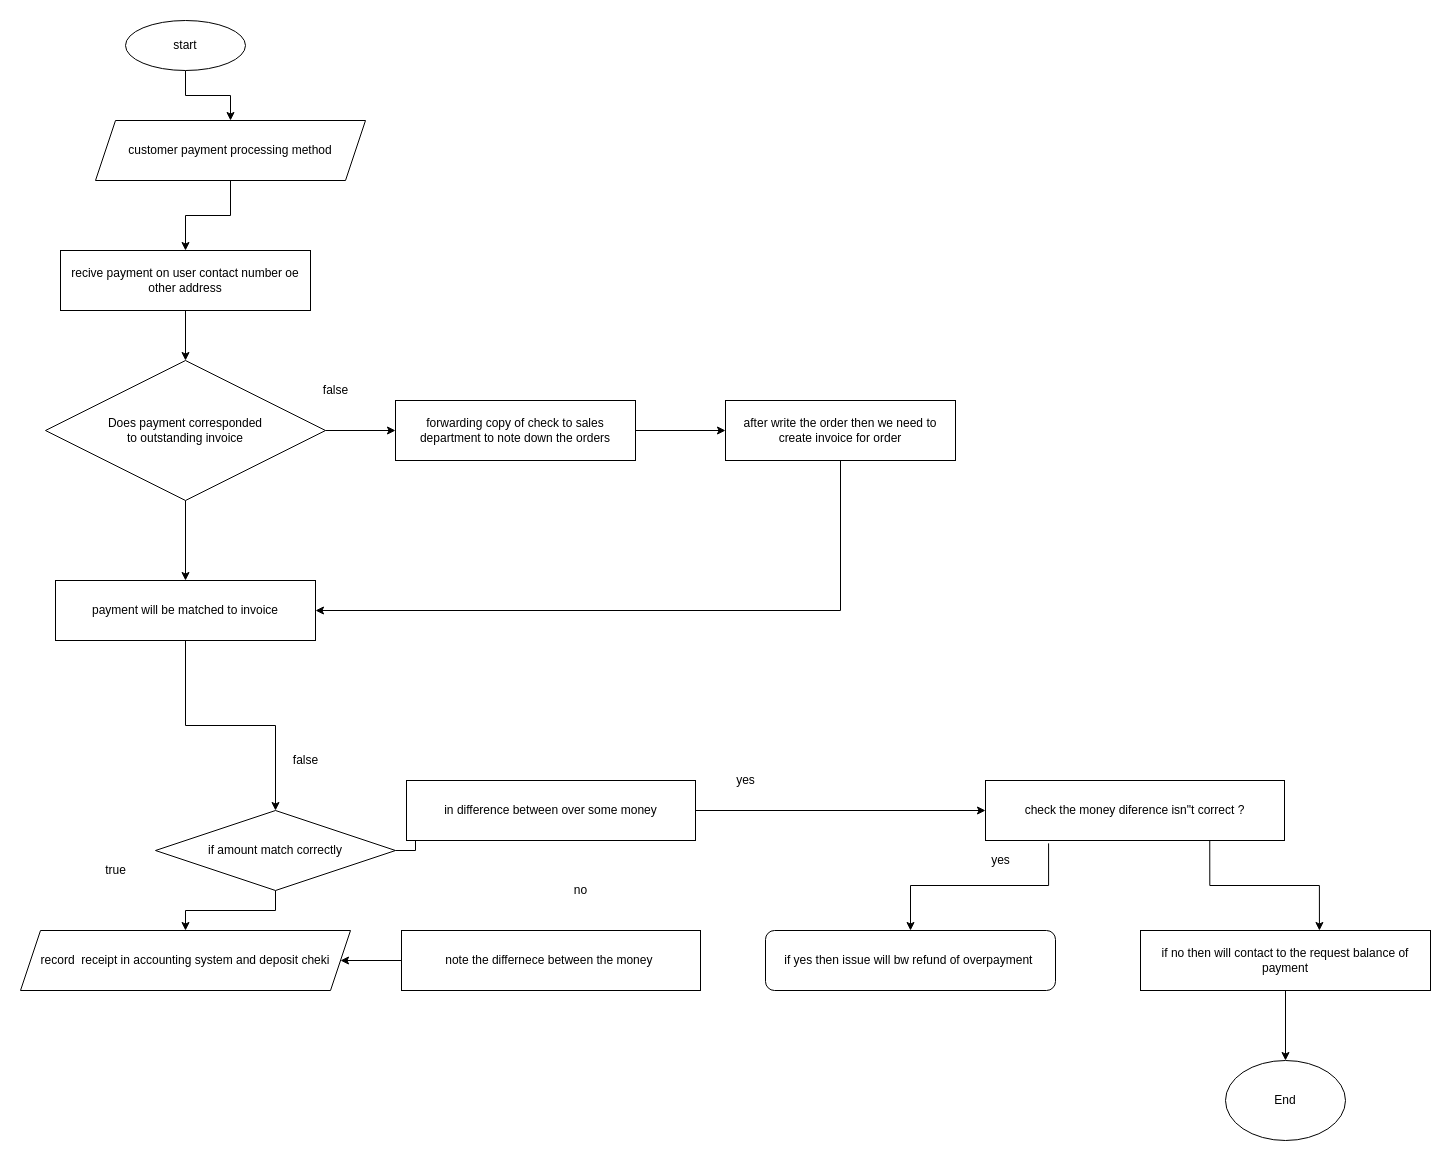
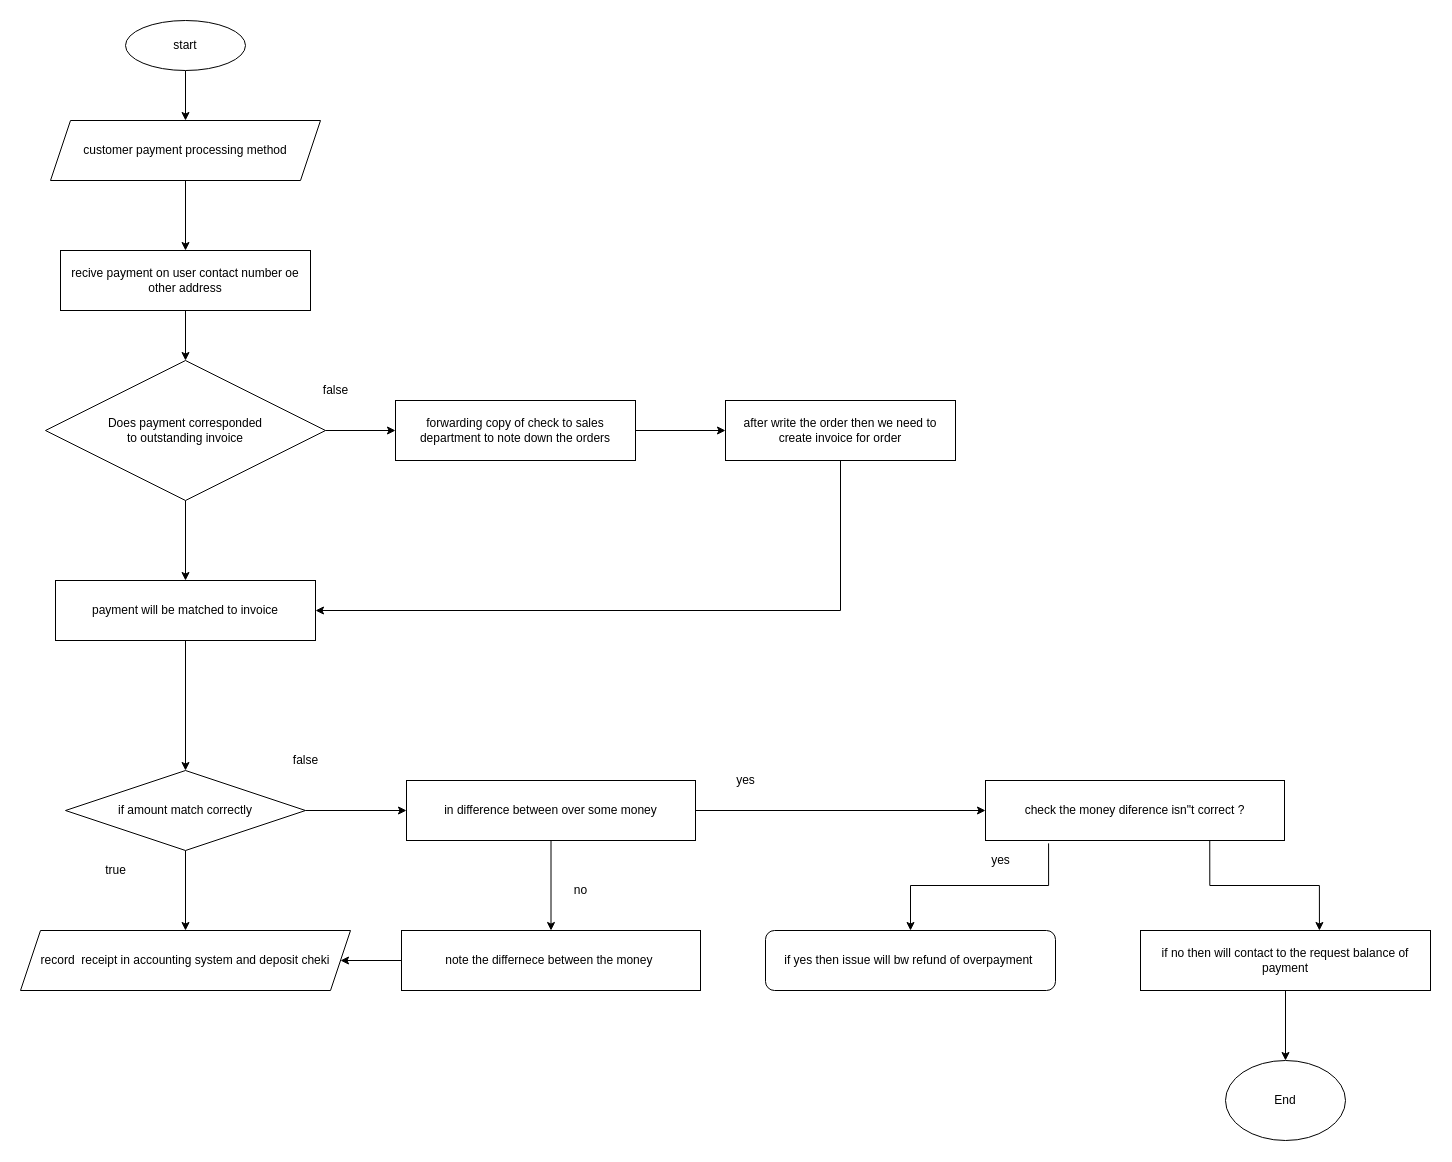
node "customer payment processing method": moved (231, 151) -> (186, 151)
node "if amount match correctly": moved (276, 851) -> (186, 811)
edge "in difference between over some money" -> "note the differnece between the money": added
